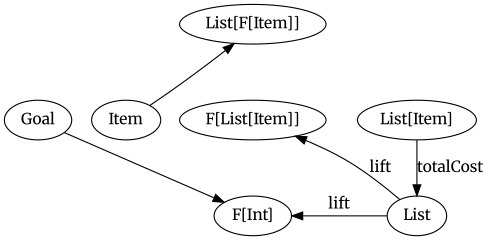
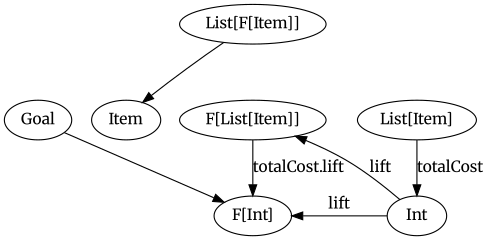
edge "Item" -> "List[F[Item]]": reversed
edge "F[List[Item]]" -> "F[Int]": added, label "totalCost.lift"
node "List": label "List" -> "Int"
